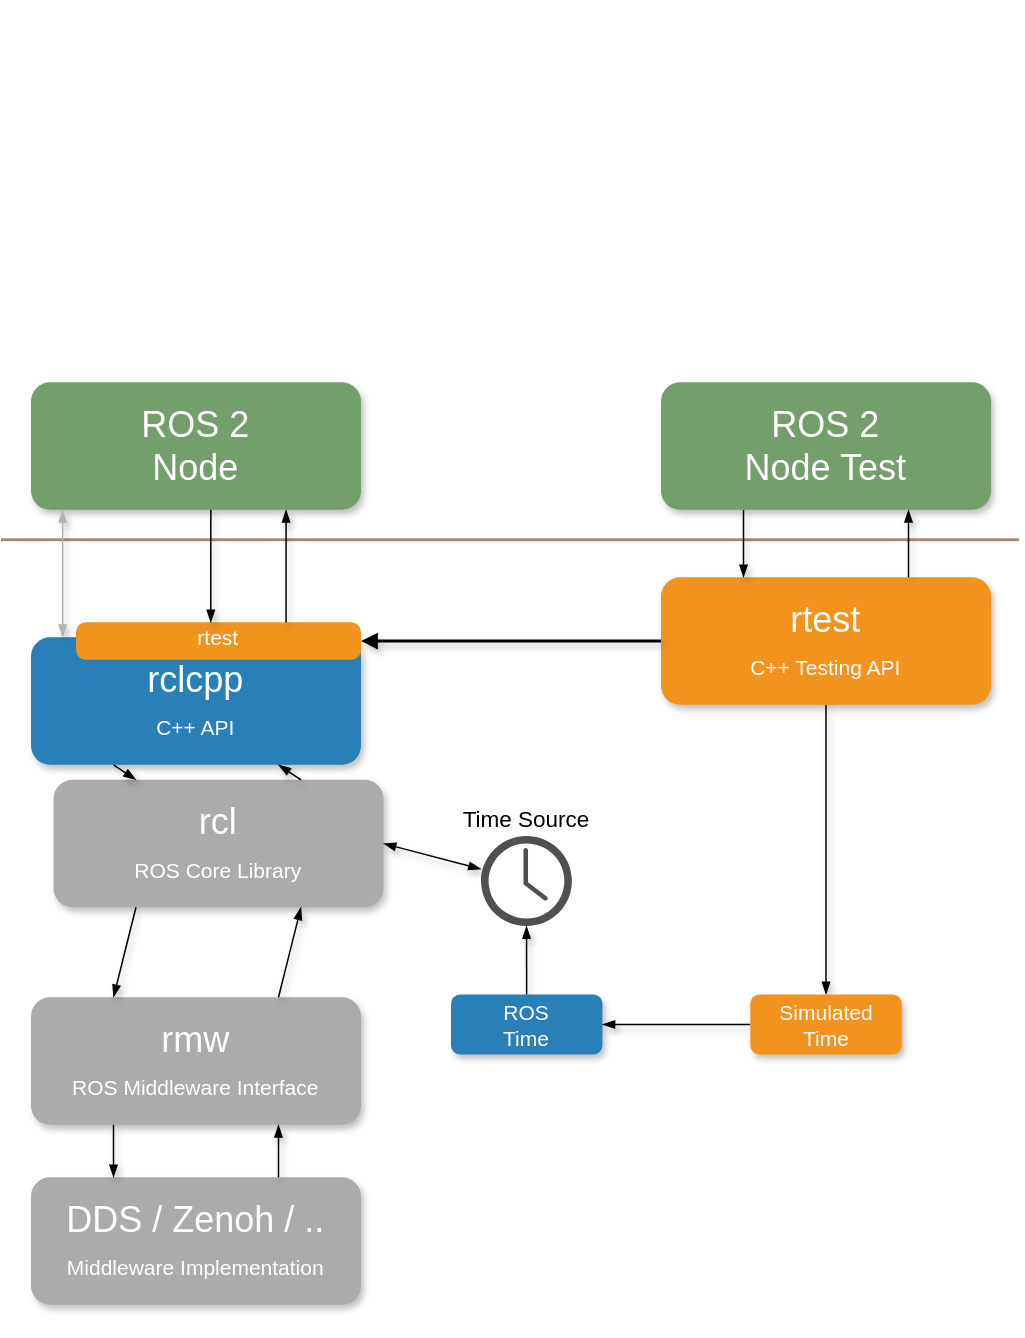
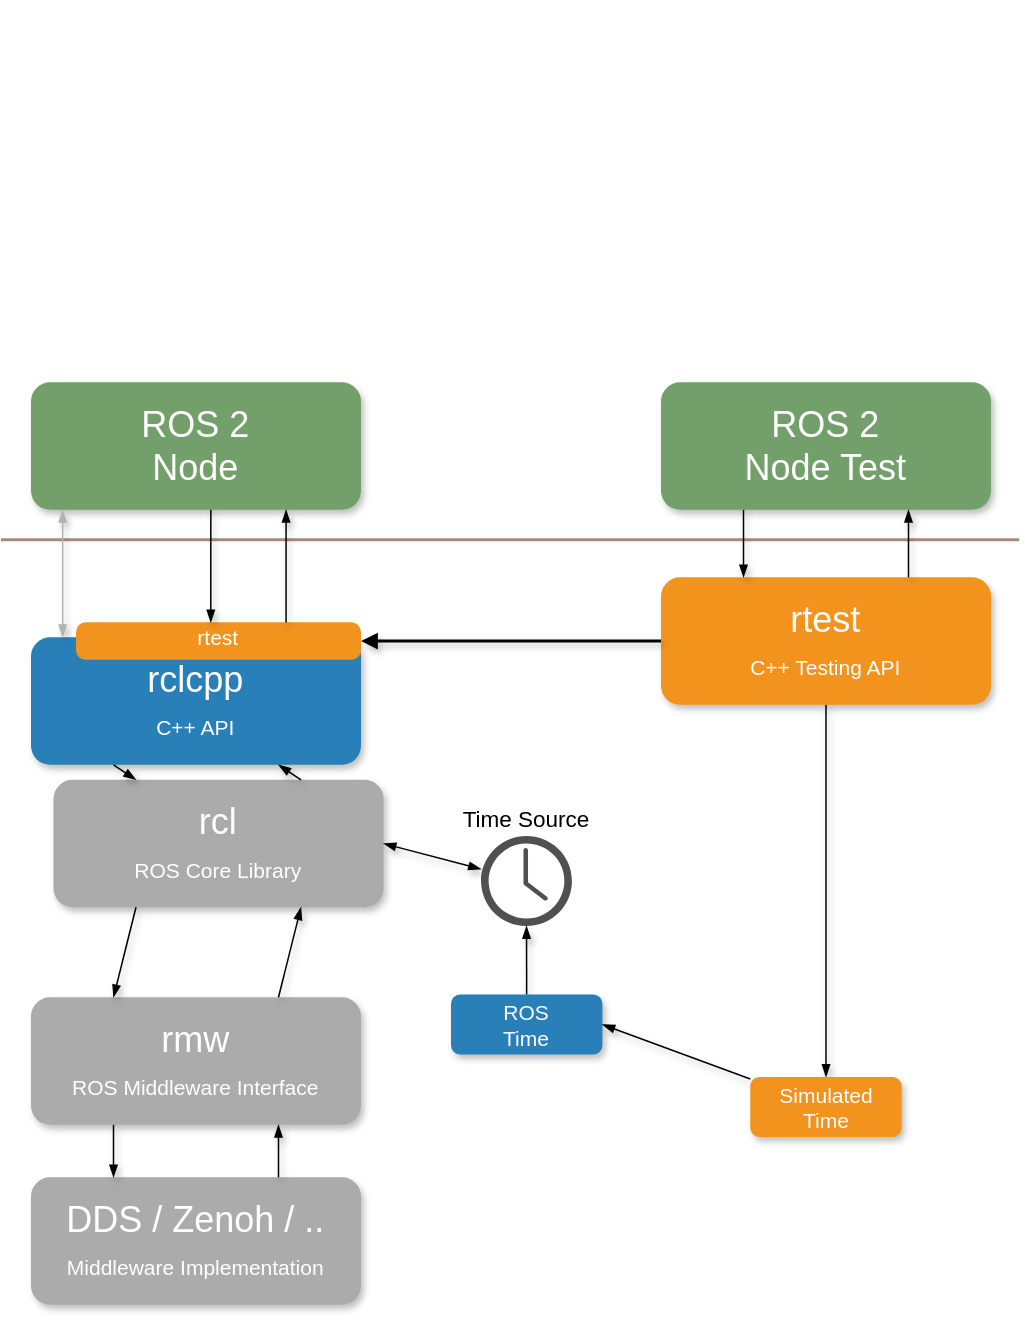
node "Simulated Time": moved (826, 1025) -> (826, 1107)
